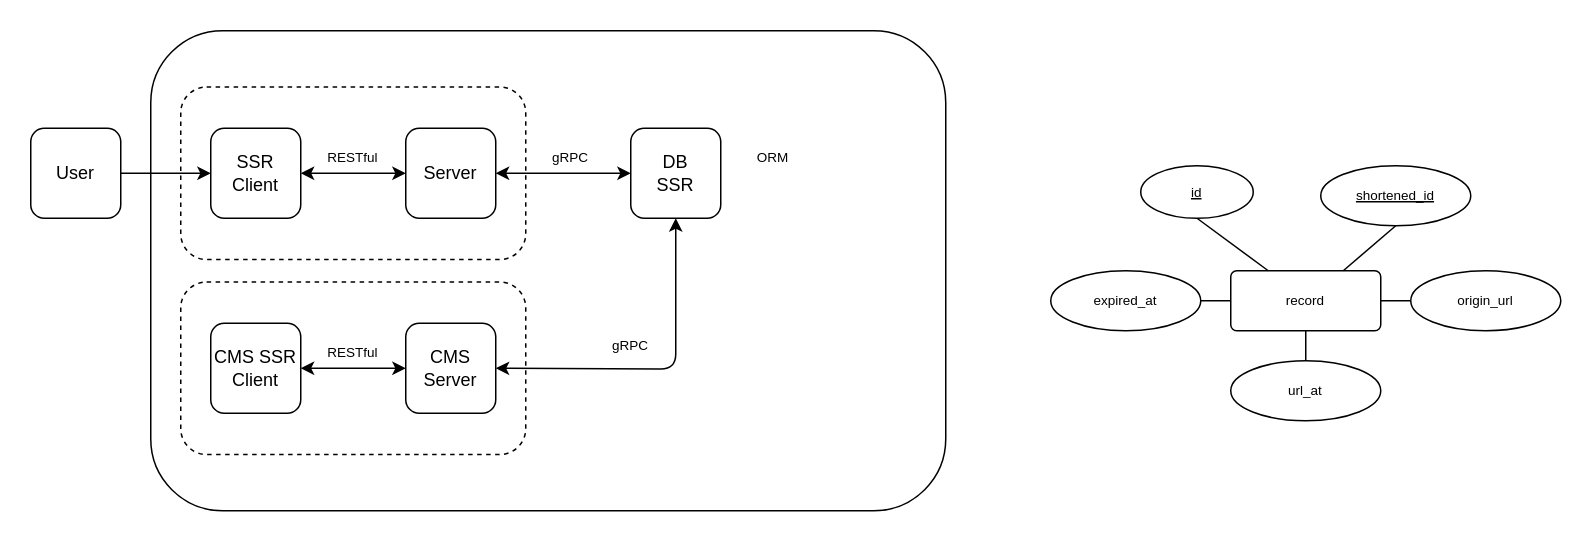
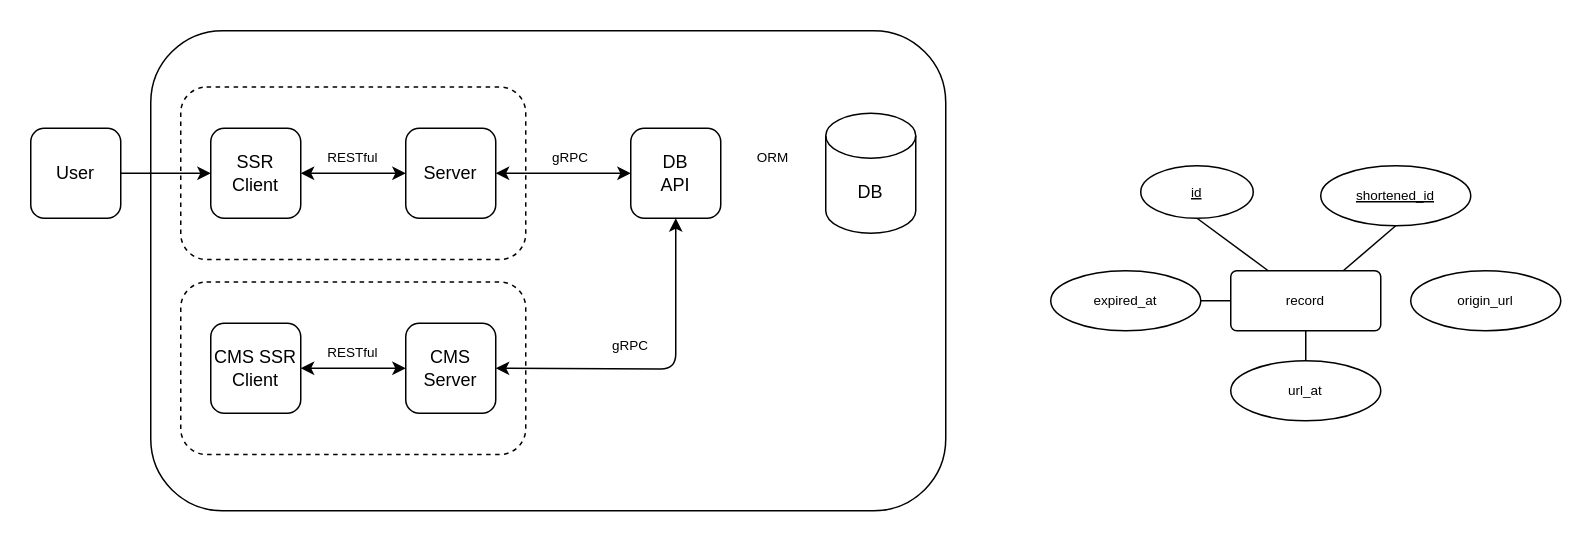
node "DB SSR": label "DB SSR" -> "DB API"
node "DB": added
edge "record" -- "origin_url": removed
